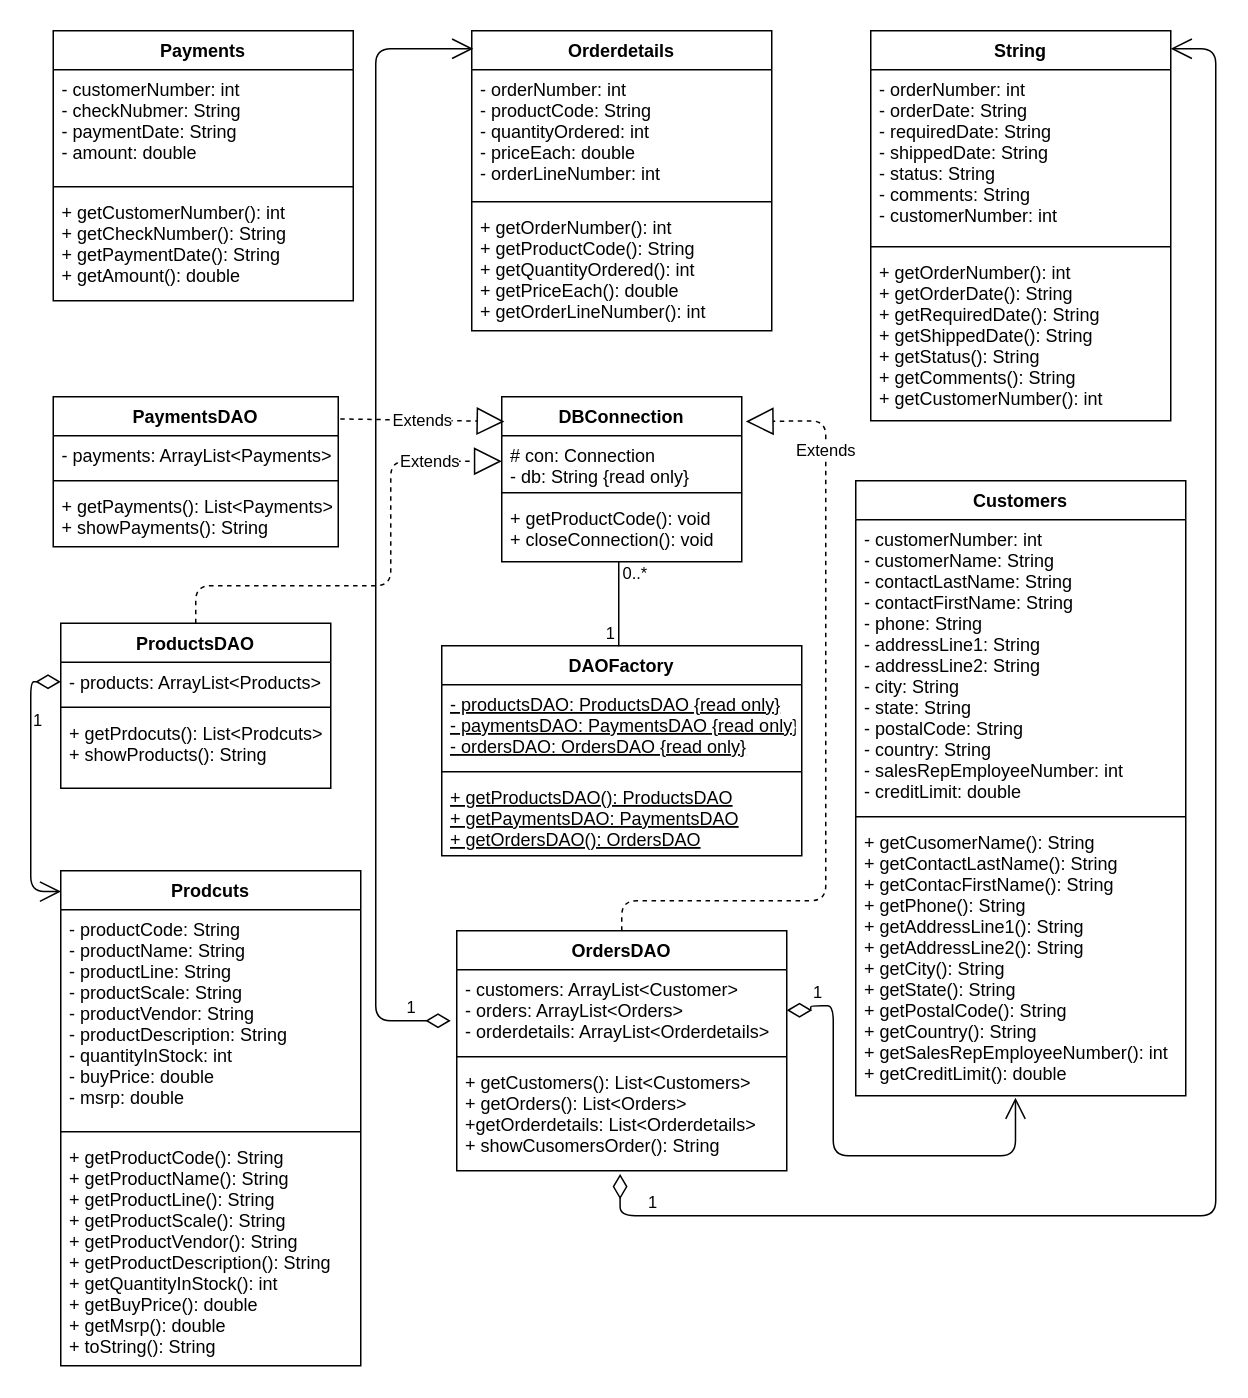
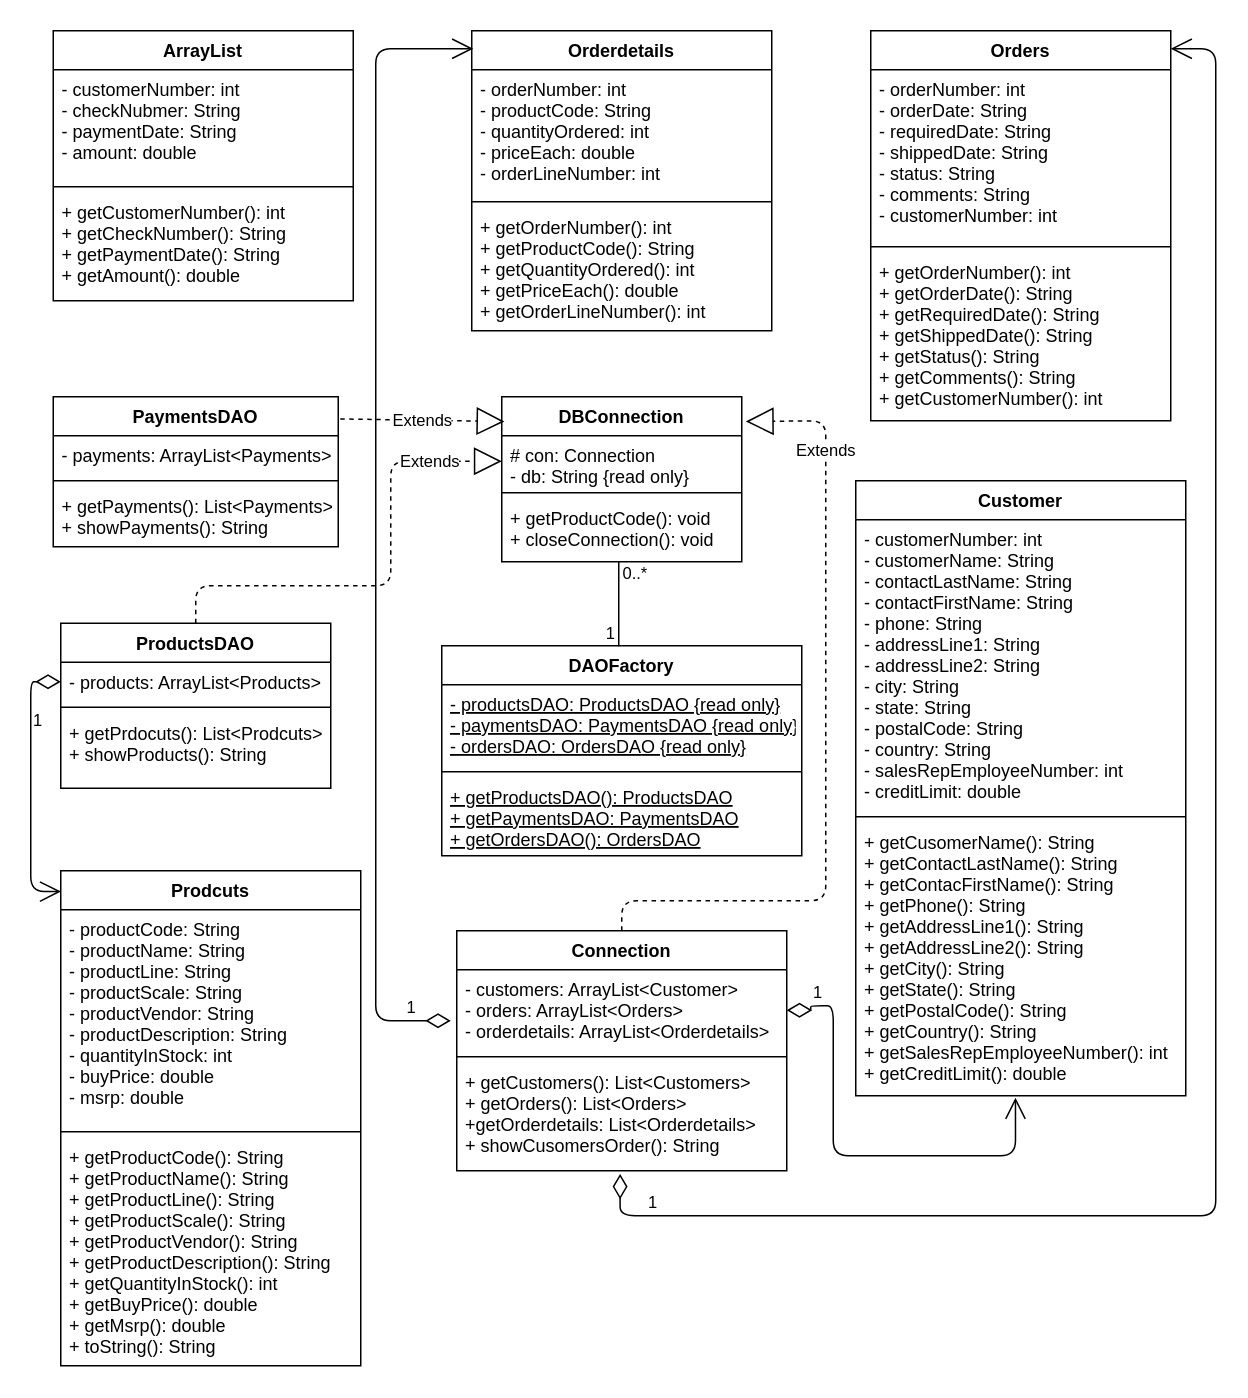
node "Payments": label "Payments" -> "ArrayList"
node "String": label "String" -> "Orders"
node "Customers": label "Customers" -> "Customer"
node "OrdersDAO": label "OrdersDAO" -> "Connection"
